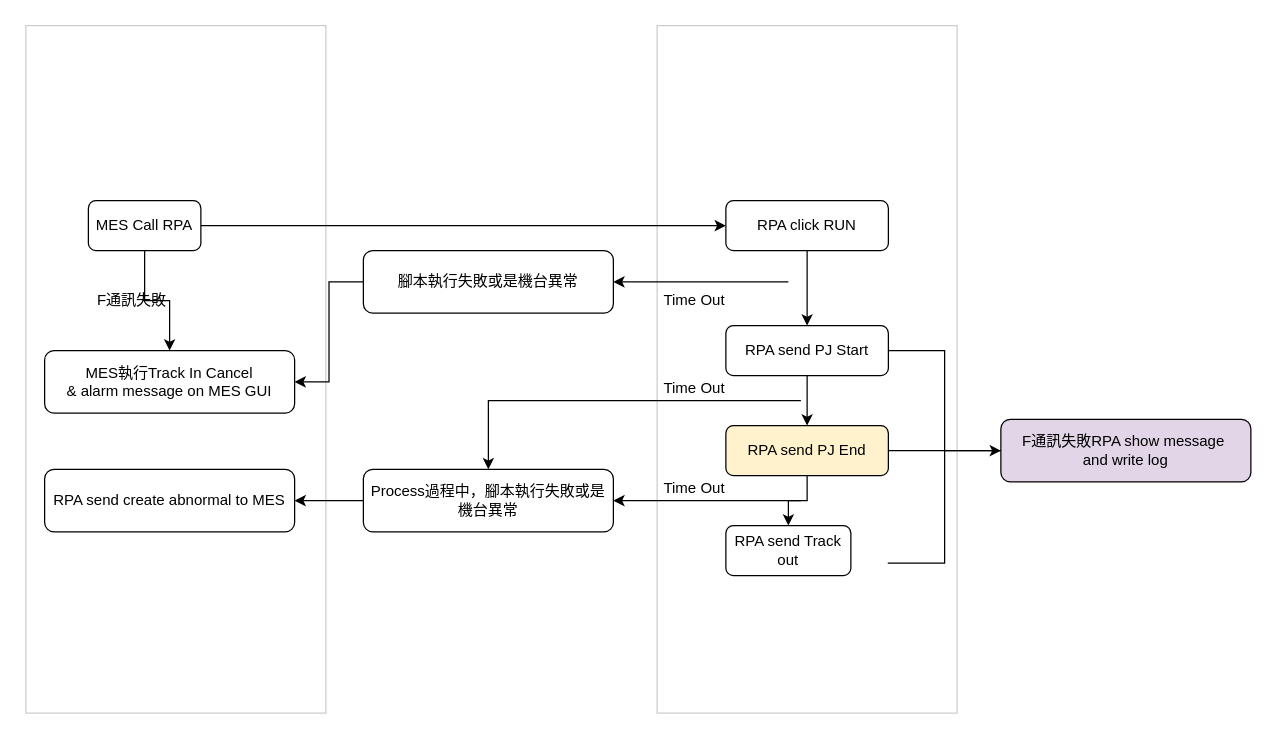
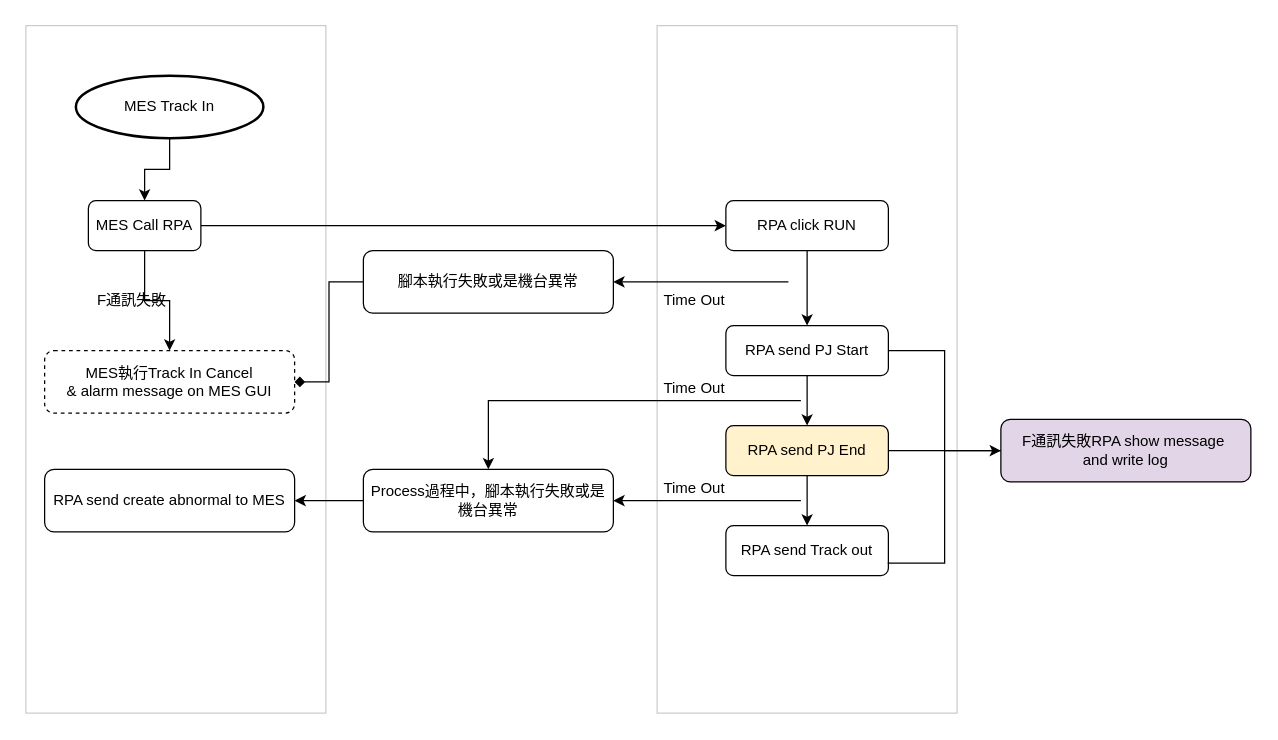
node "MES Track In": added
edge "MES Track In" -> "MES Call RPA": added
node "MES執行Track In Cancel & alarm message on MES GUI": style solid -> dashed
edge "腳本執行失敗或是機台異常" -> "MES執行Track In Cancel & alarm message on MES GUI": arrowhead classic -> diamond
node "RPA send Track out": size 125x50 -> 163x50
